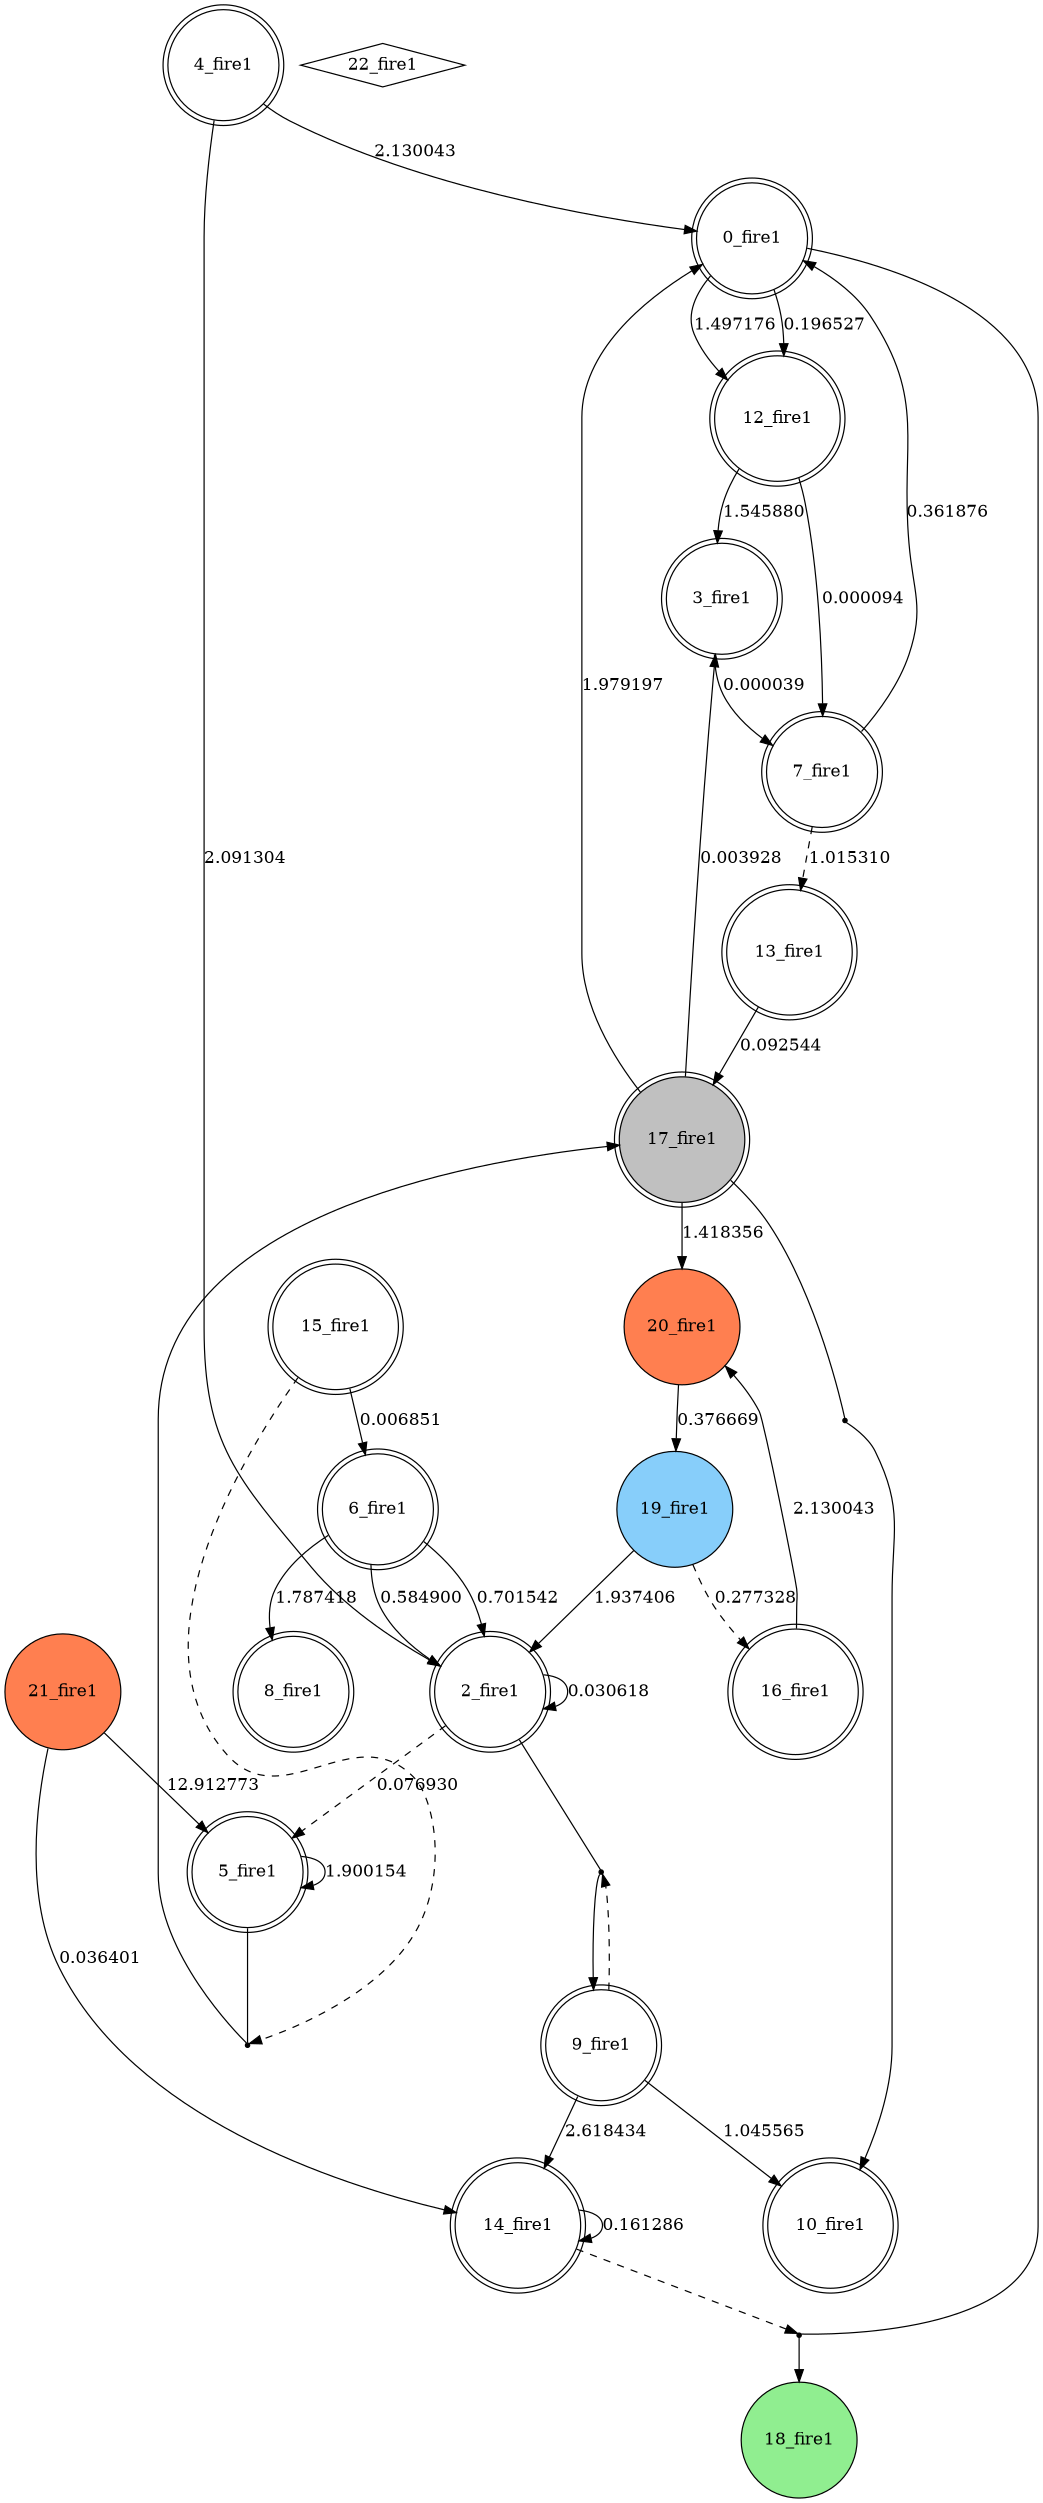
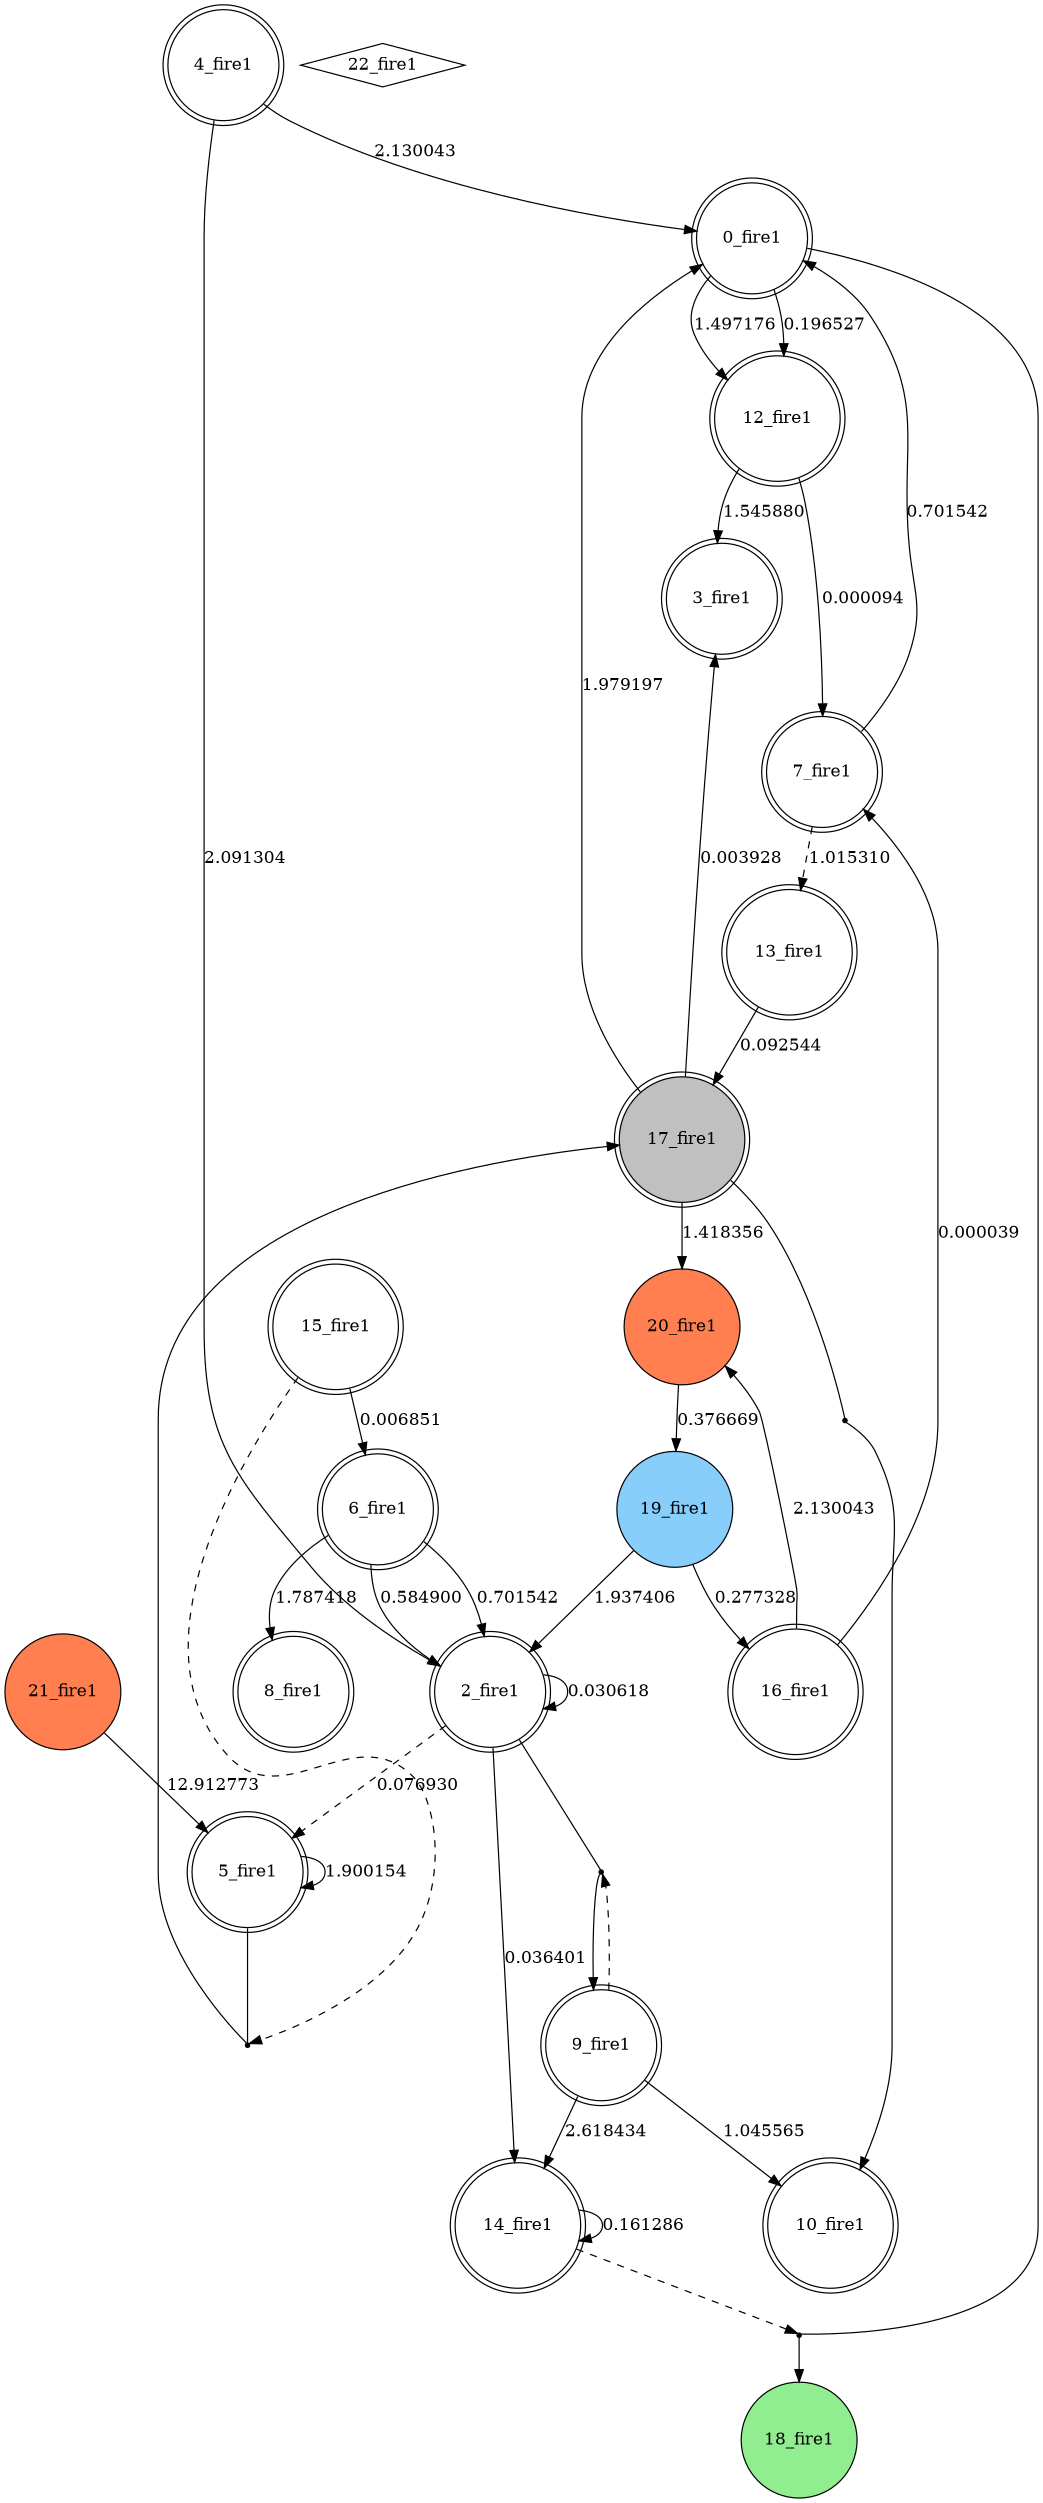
edge "7_fire1" -> "0_fire1": label "0.361876" -> "0.701542"
edge "3_fire1" -> "7_fire1": now "16_fire1" -> "7_fire1"
edge "19_fire1" -> "16_fire1": style dashed -> solid
edge "21_fire1" -> "14_fire1": now "2_fire1" -> "14_fire1"
